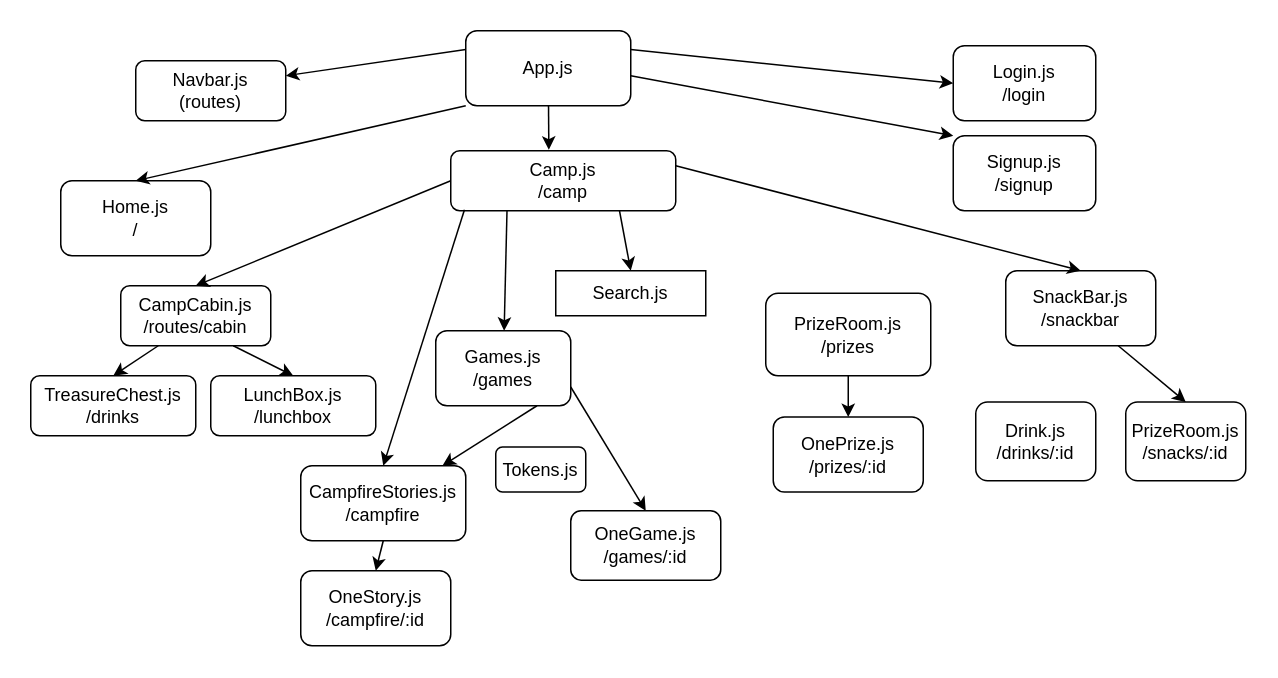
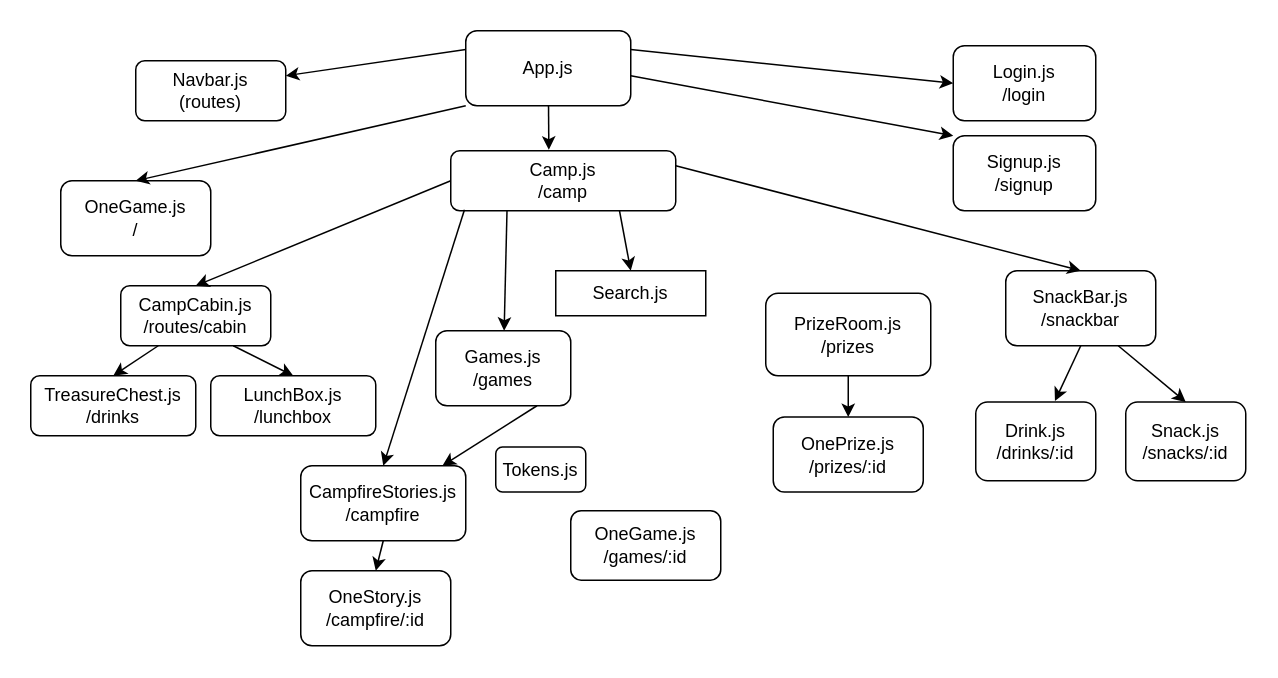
node "Home.js /": label "Home.js /" -> "OneGame.js /"
edge "SnackBar.js /snackbar" -> "Drink.js /drinks/:id": added
node "PrizeRoom.js /snacks/:id": label "PrizeRoom.js /snacks/:id" -> "Snack.js /snacks/:id"
edge "Games.js /games" -> "OneGame.js /games/:id": removed
